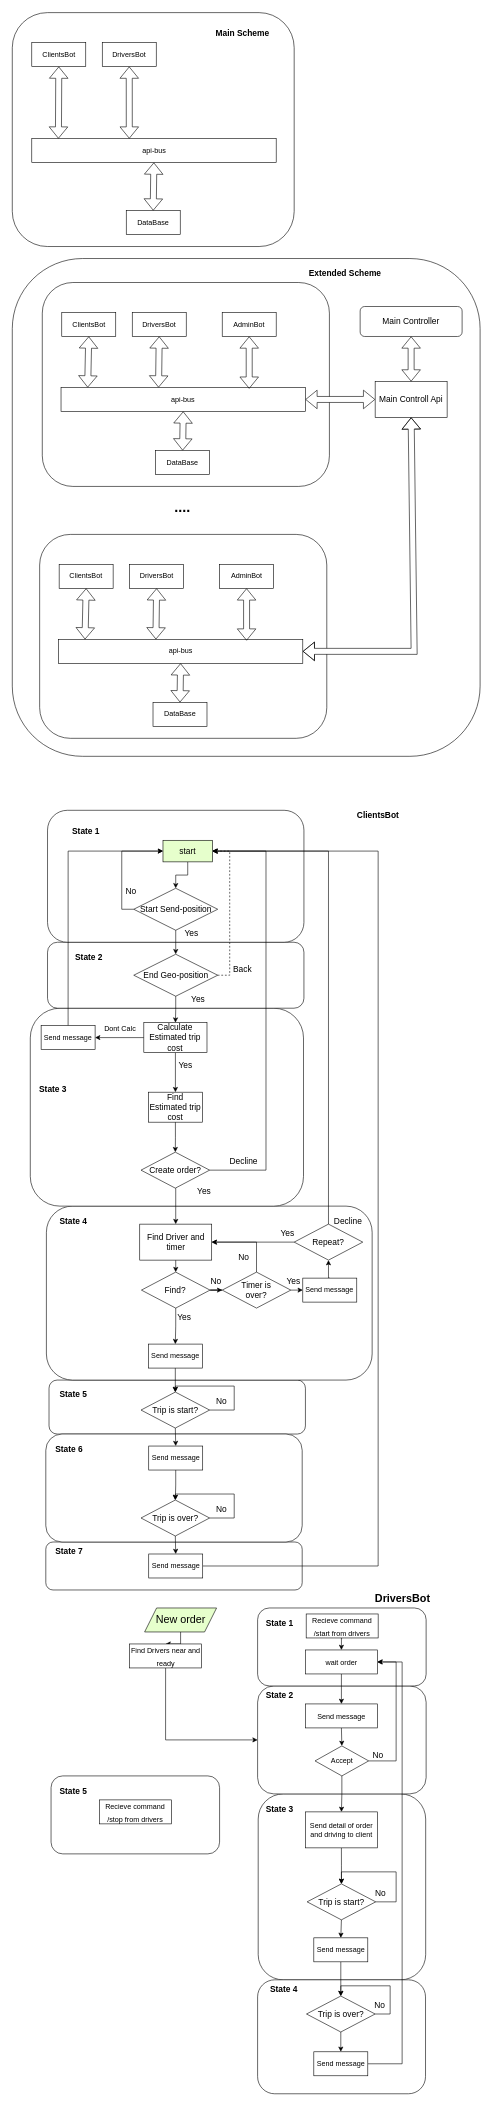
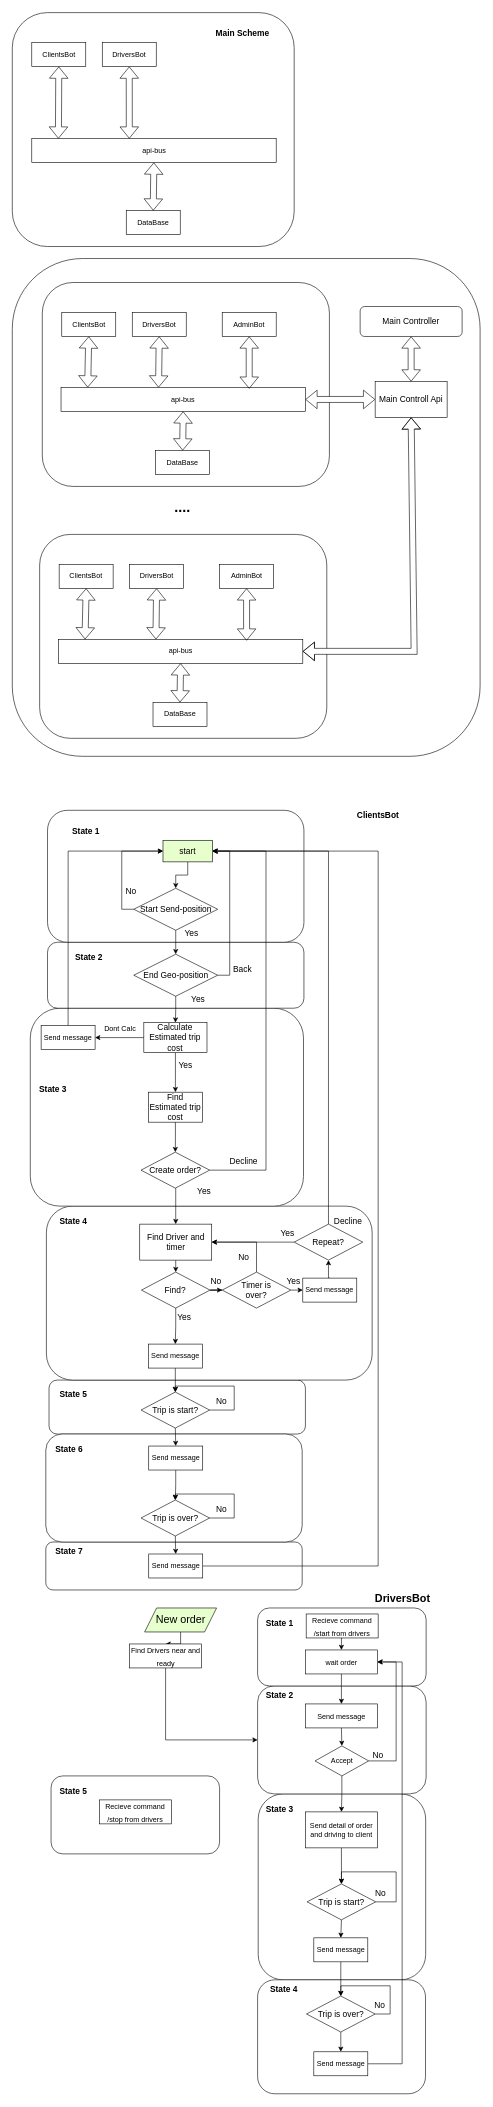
node "Extended Scheme": removed
edge "End Geo-position" -> "start": style dashed -> solid
